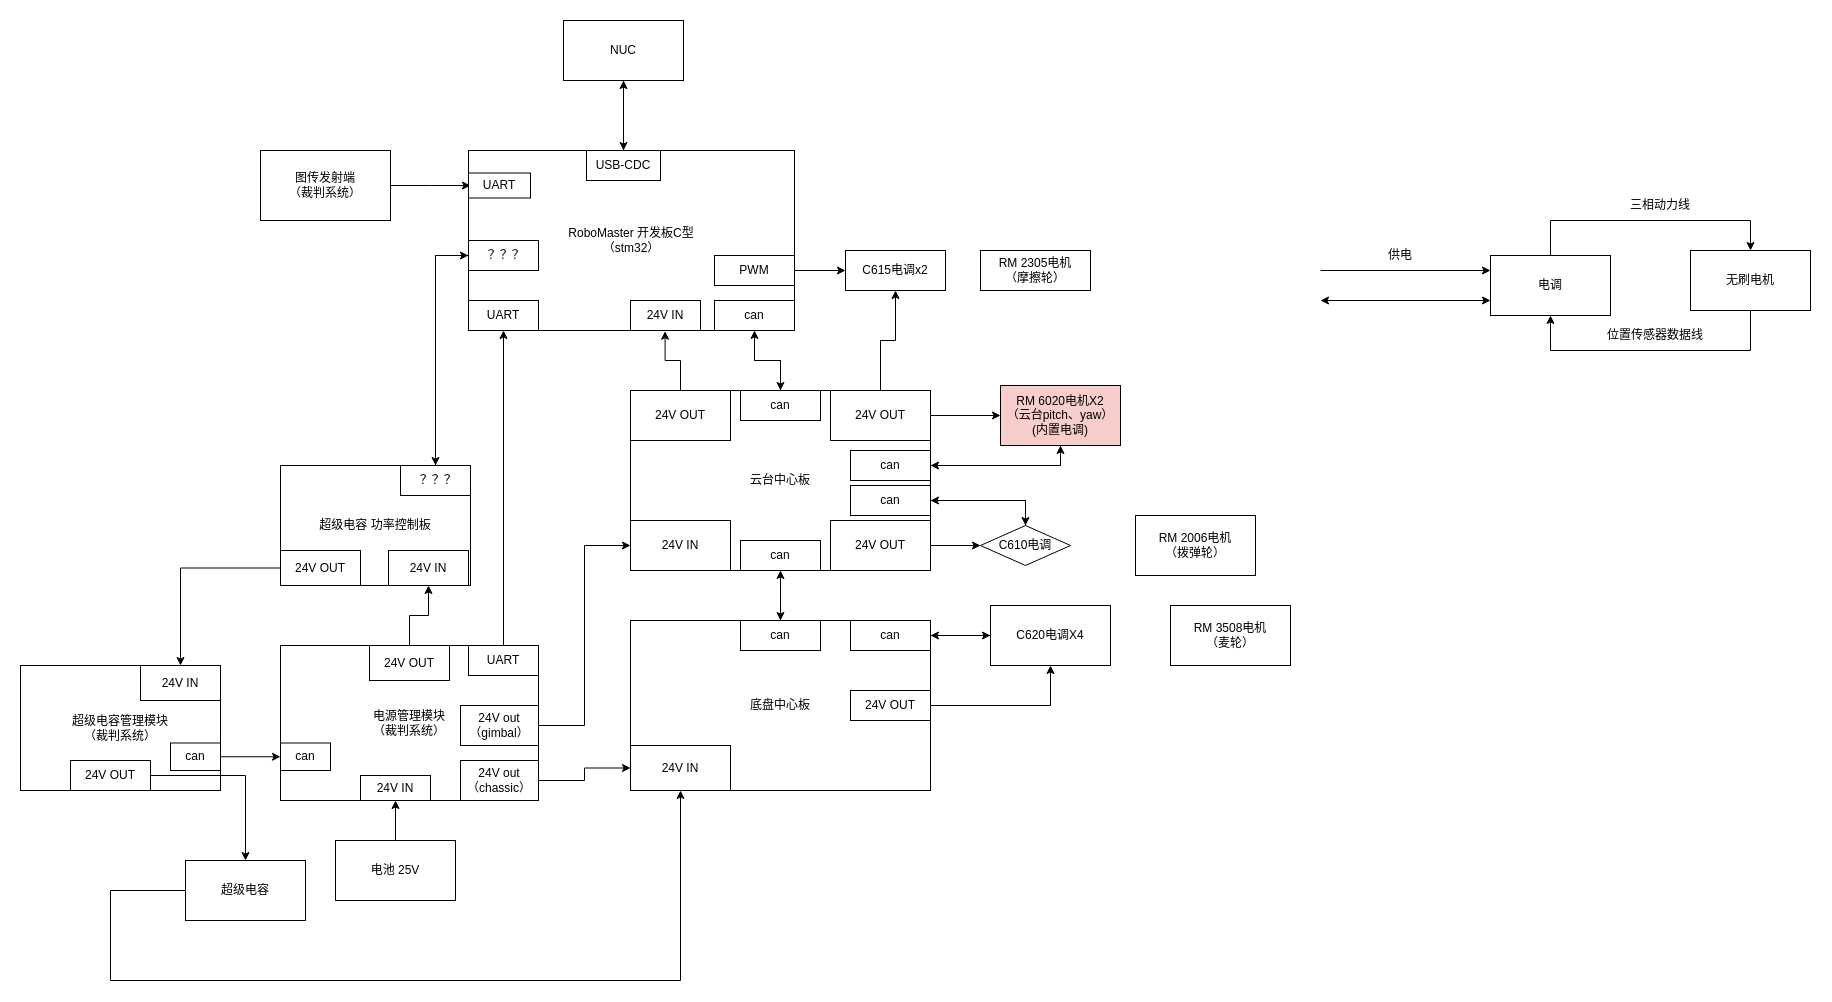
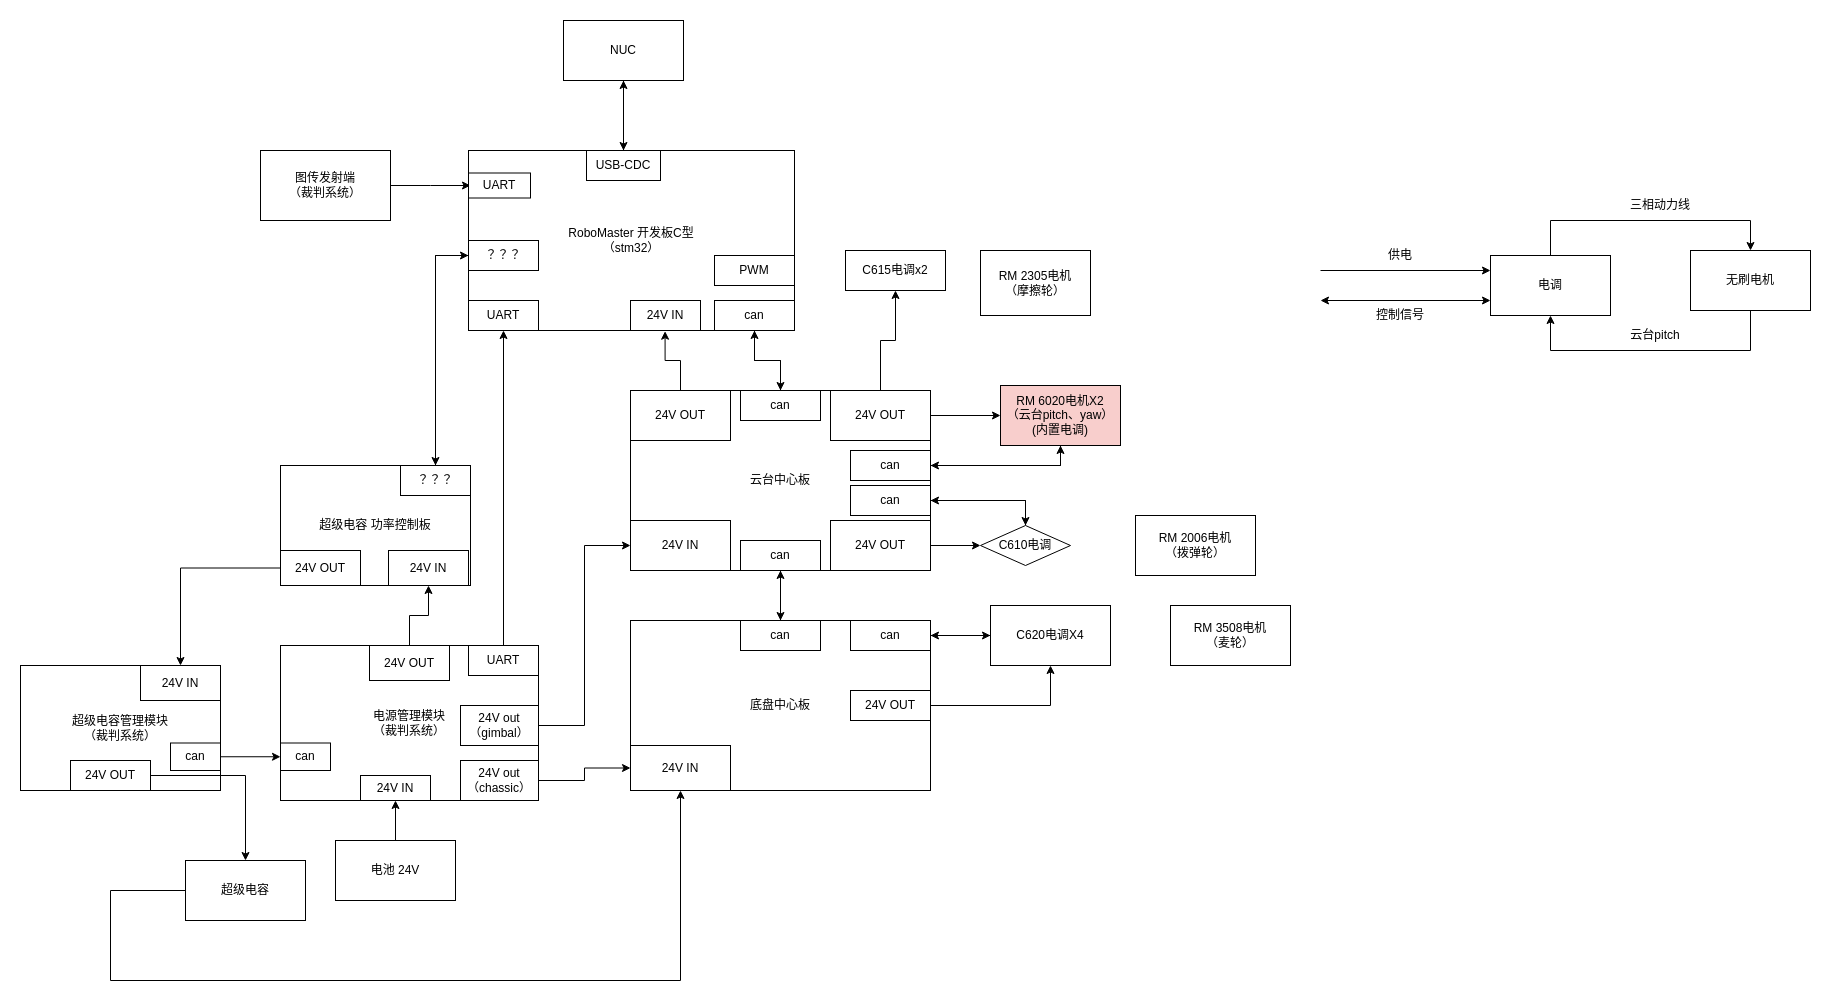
edge "PWM" -> "C615电调x2": removed
node "RM 2305电机 （摩擦轮）": size 110x40 -> 110x65
node "控制信号": added
node "位置传感器数据线": label "位置传感器数据线" -> "云台pitch"
node "电池 25V": label "电池 25V" -> "电池 24V"
